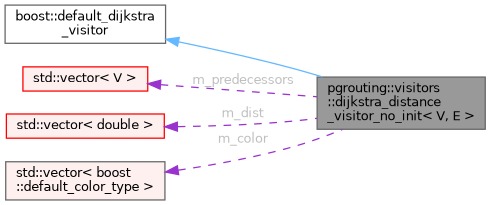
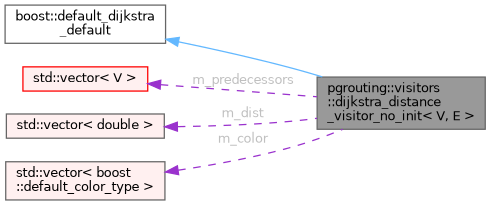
node "boost::default_dijkstra _visitor": label "boost::default_dijkstra _visitor" -> "boost::default_dijkstra _default"
node "std::vector< double >": color red -> gray40
